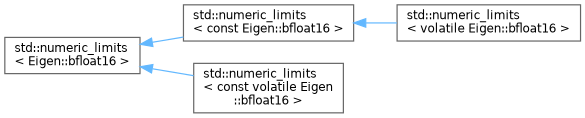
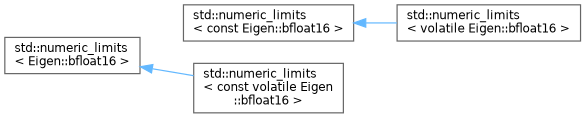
edge "std::numeric_limits < const Eigen::bfloat16 >" -> "std::numeric_limits < Eigen::bfloat16 >": removed
